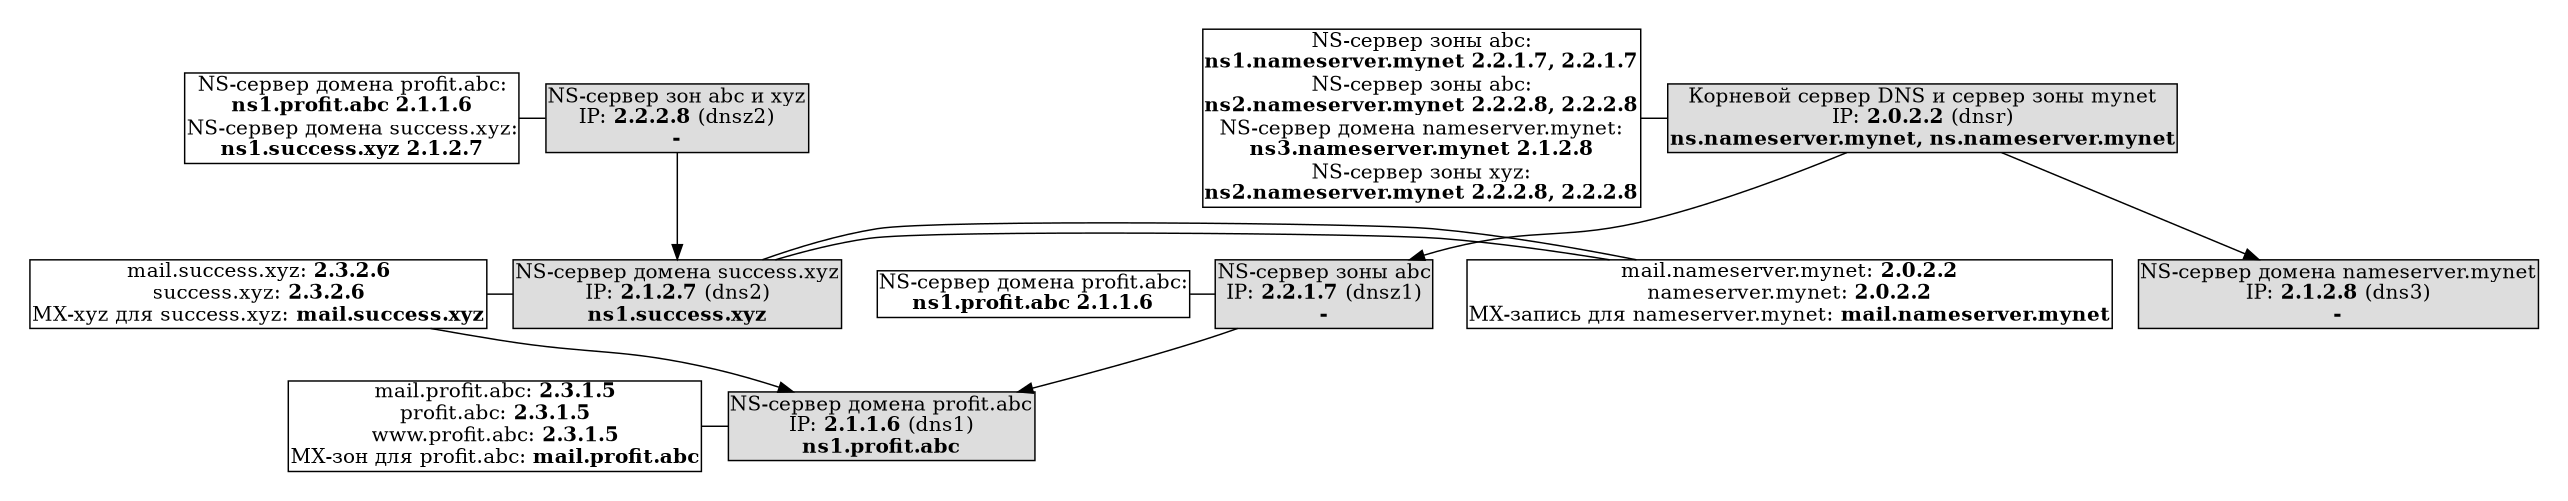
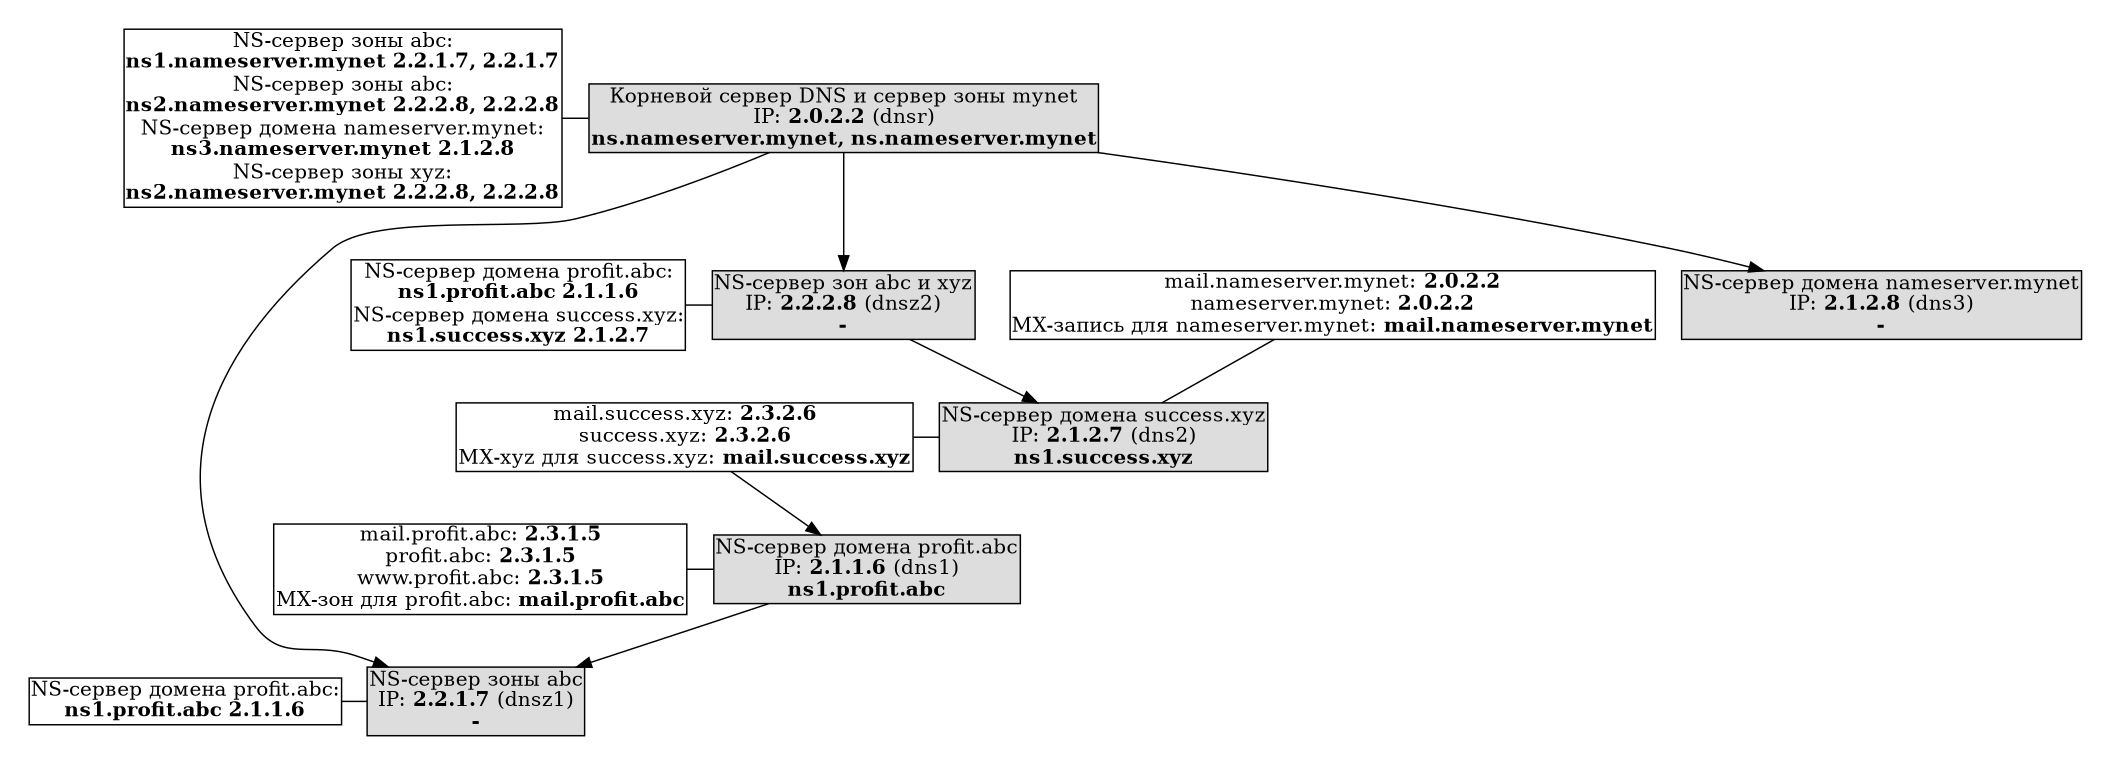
edge "Корневой сервер DNS и сервер зоны mynet" -> "NS-сервер зон abc и xyz": added
edge "NS-сервер зоны abc" -> "NS-сервер домена profit.abc": reversed
